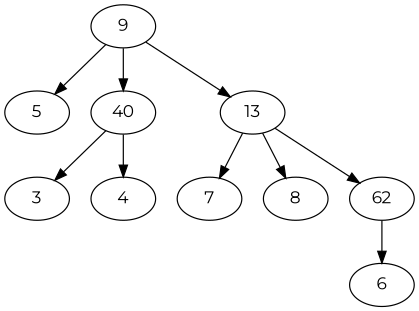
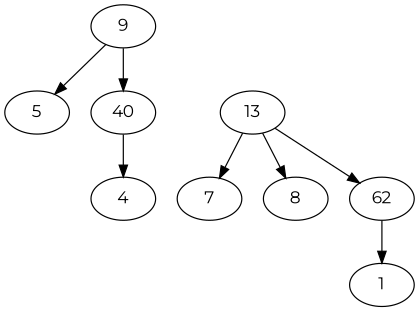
edge "9" -> "13": removed
node "3": removed
node "6": label "6" -> "1"
